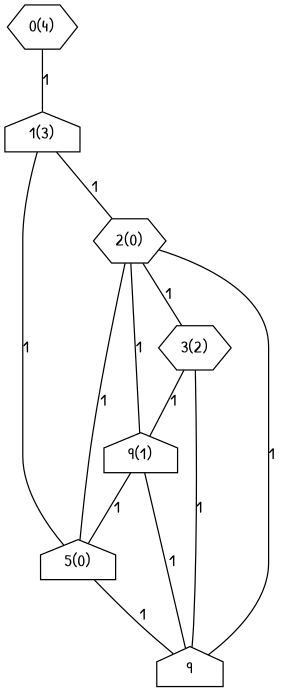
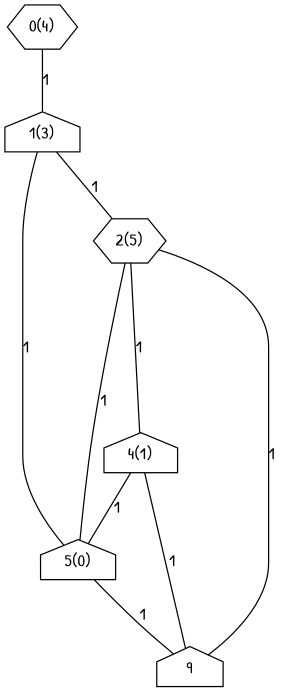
node "2(0)": label "2(0)" -> "2(5)"
node "3(2)": removed
node "9(1)": label "9(1)" -> "4(1)"
